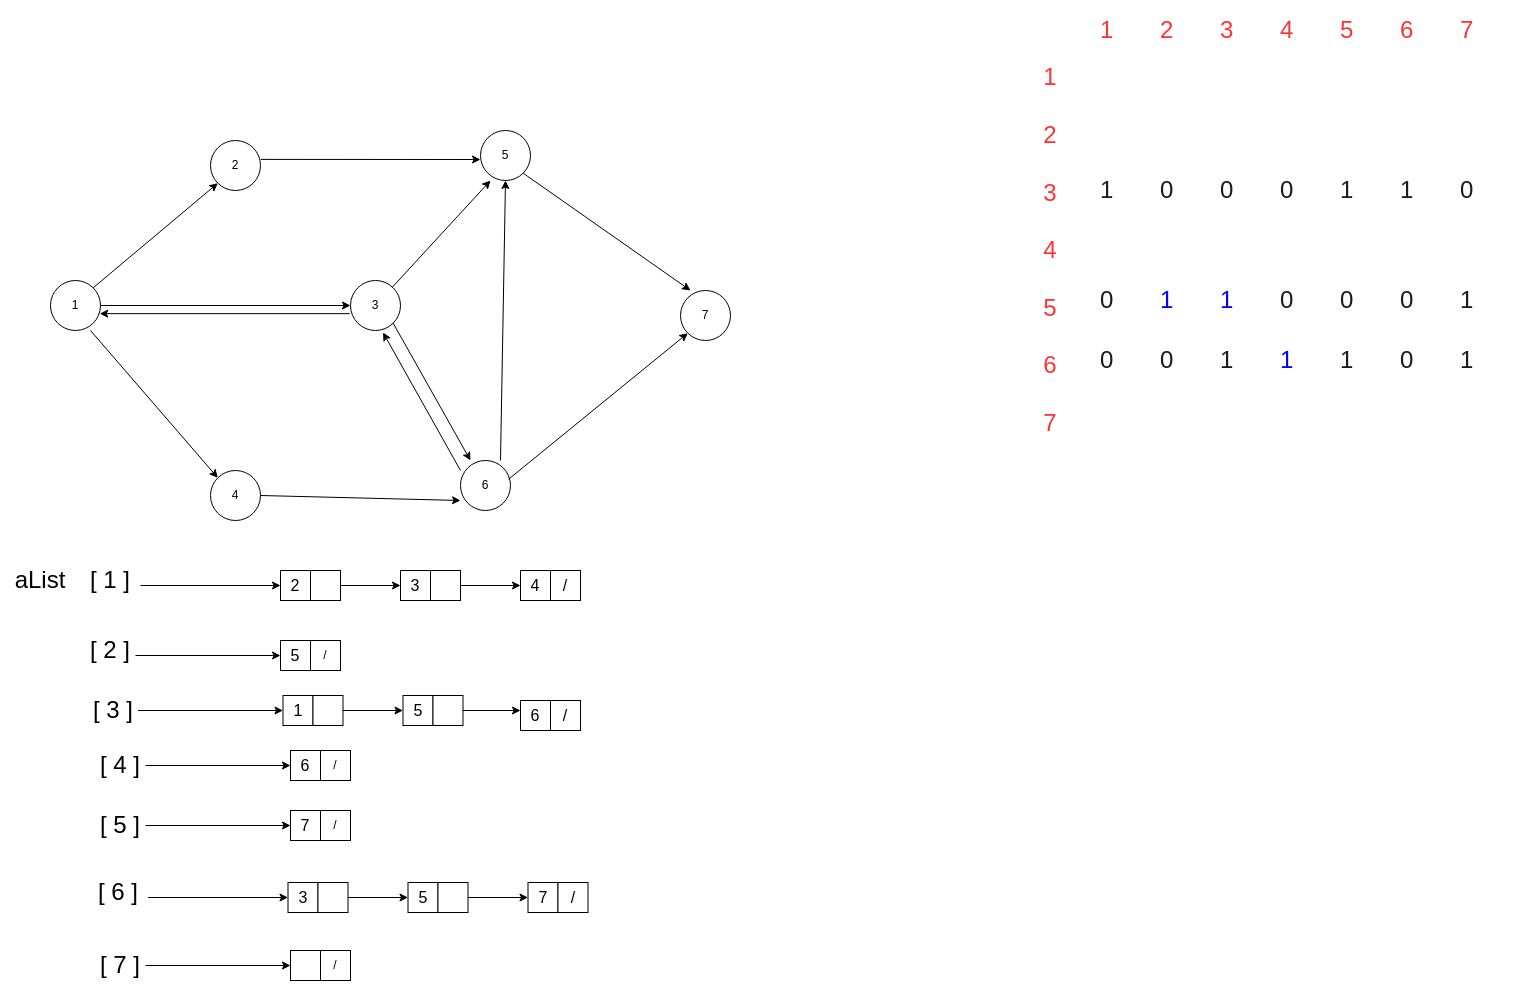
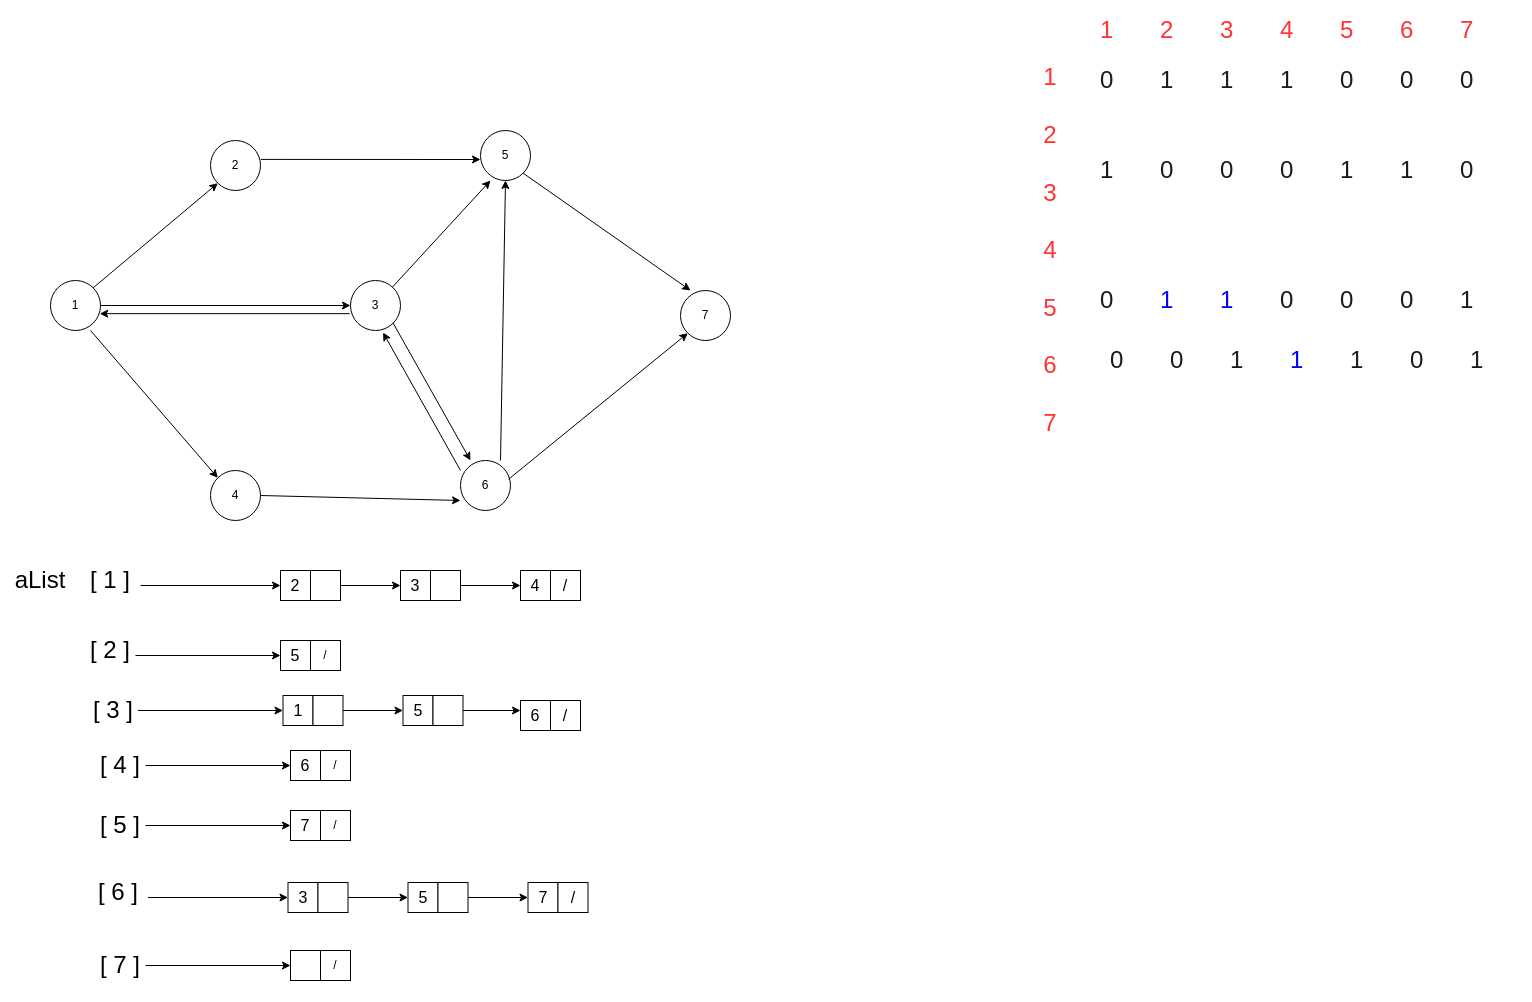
node "0 1 1 1 0 0 0": added
node "1 0 0 0 1 1 0": moved (1301, 191) -> (1301, 171)
node "0 0 1 1 1 0 1": moved (1301, 361) -> (1311, 361)
